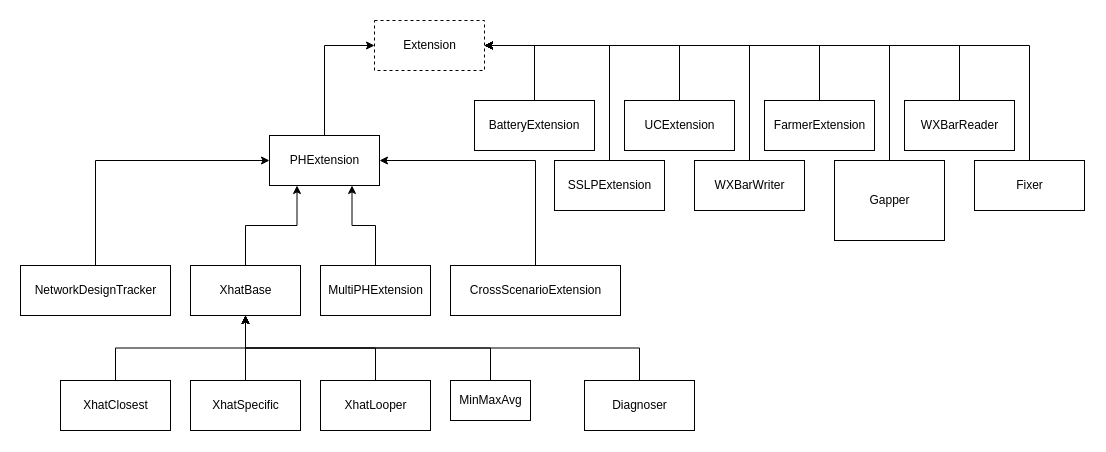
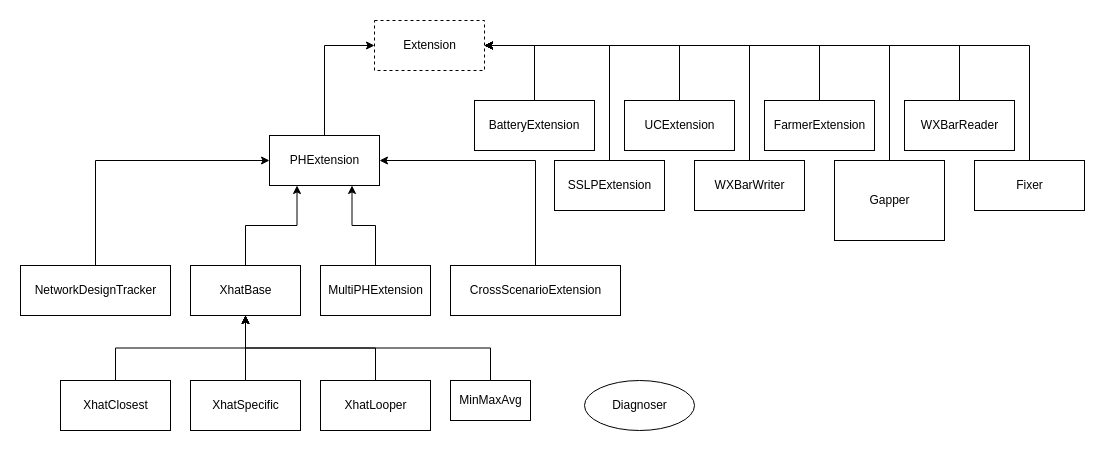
edge "Diagnoser" -> "XhatBase": removed
node "Diagnoser": shape rectangle -> ellipse
